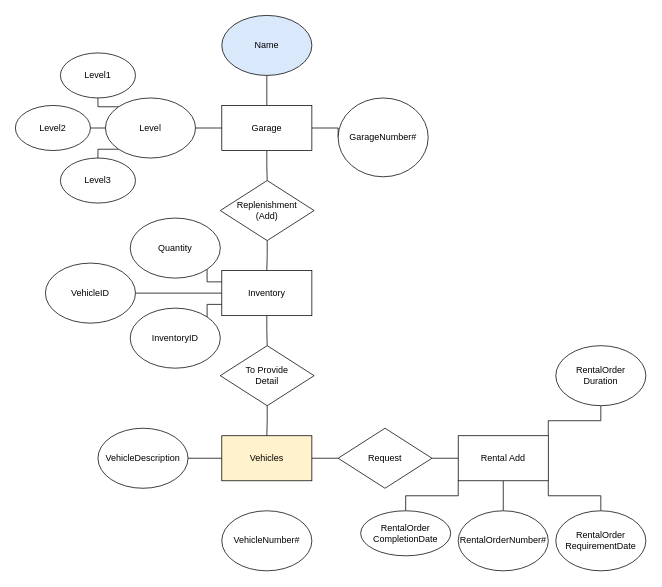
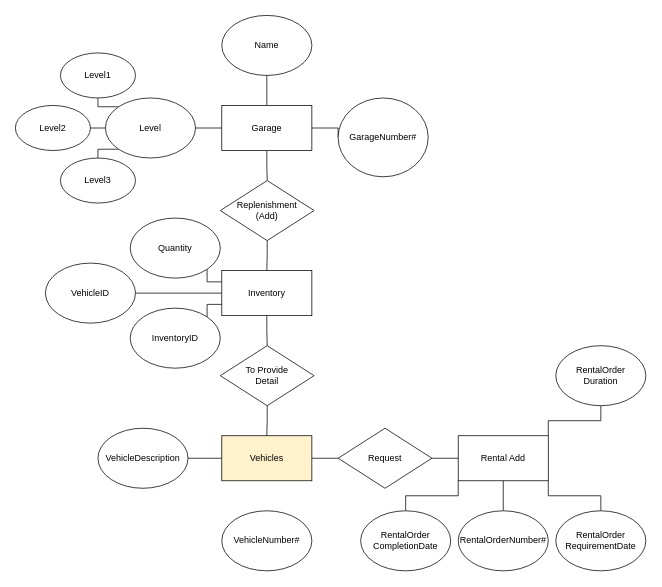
node "Name": fillcolor #dae8fc -> #ffffff
node "RentalOrder CompletionDate": size 90x45 -> 90x60
